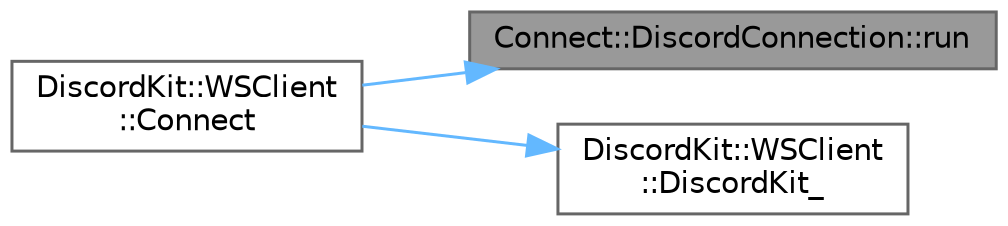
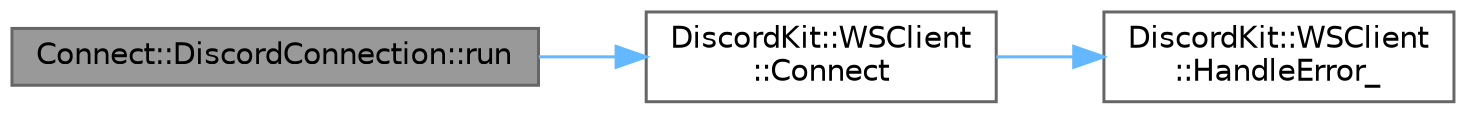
edge "DiscordKit::WSClient ::Connect" -> "Connect::DiscordConnection::run": reversed
node "DiscordKit::WSClient ::DiscordKit_": label "DiscordKit::WSClient ::DiscordKit_" -> "DiscordKit::WSClient ::HandleError_"
